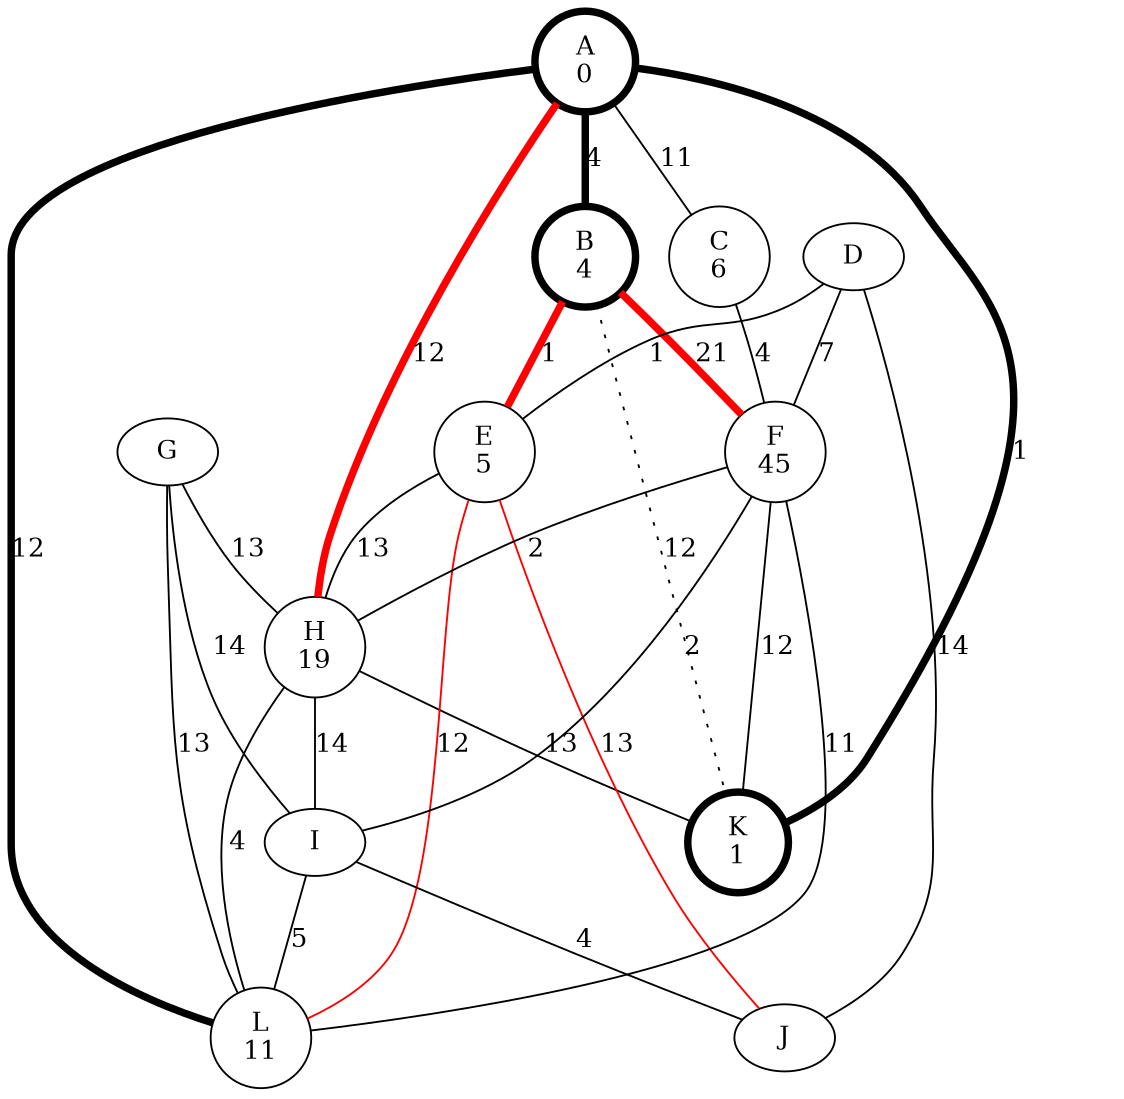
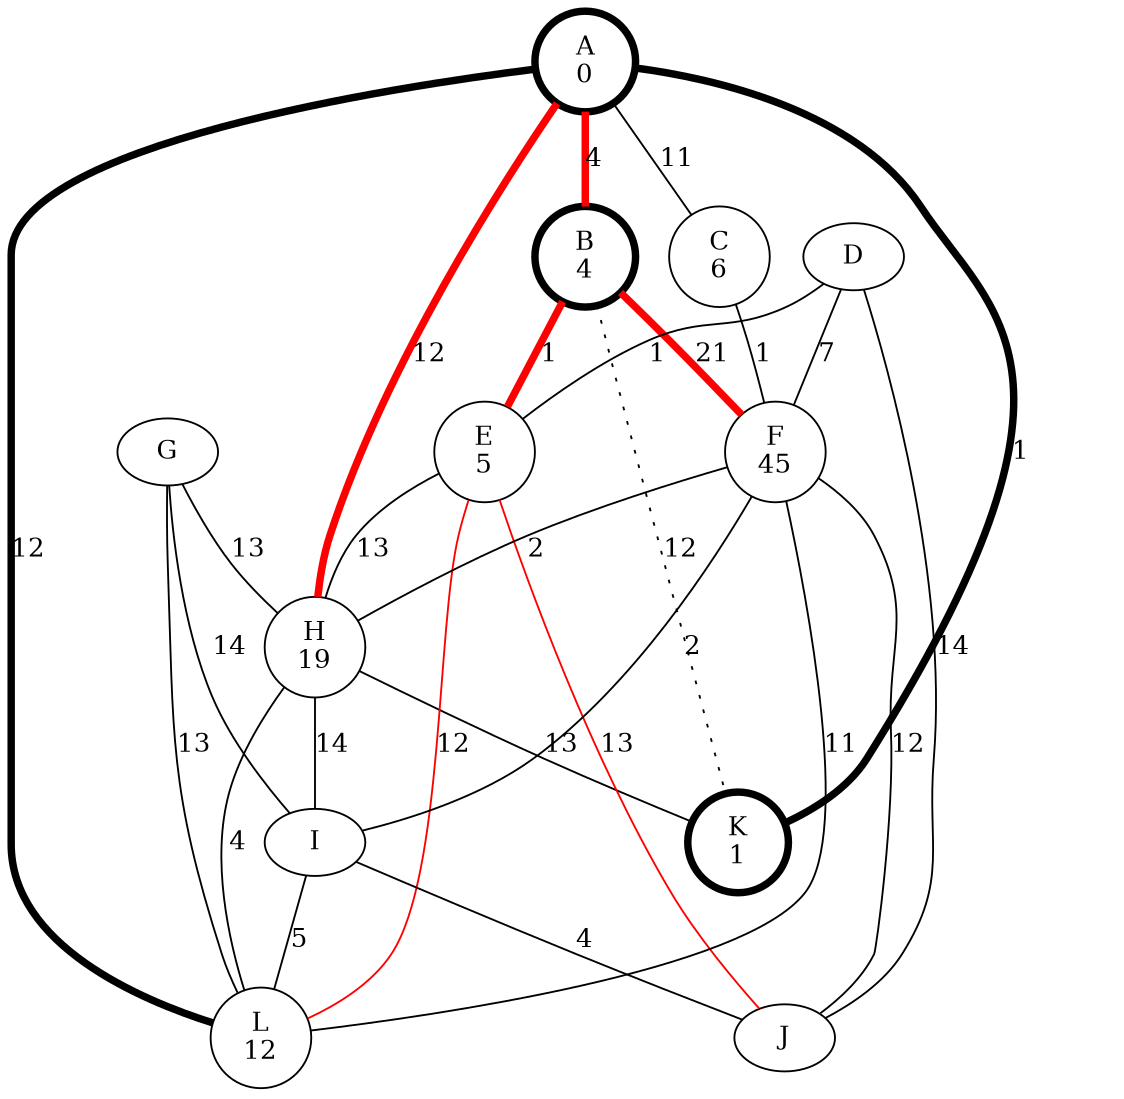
edge "A 0" -- "B 4": color black -> red
edge "C 6" -- "F 45": label "4" -> "1"
edge "F 45" -- "K 1": now "F 45" -- "J"
node "L 11": label "L 11" -> "L 12"
